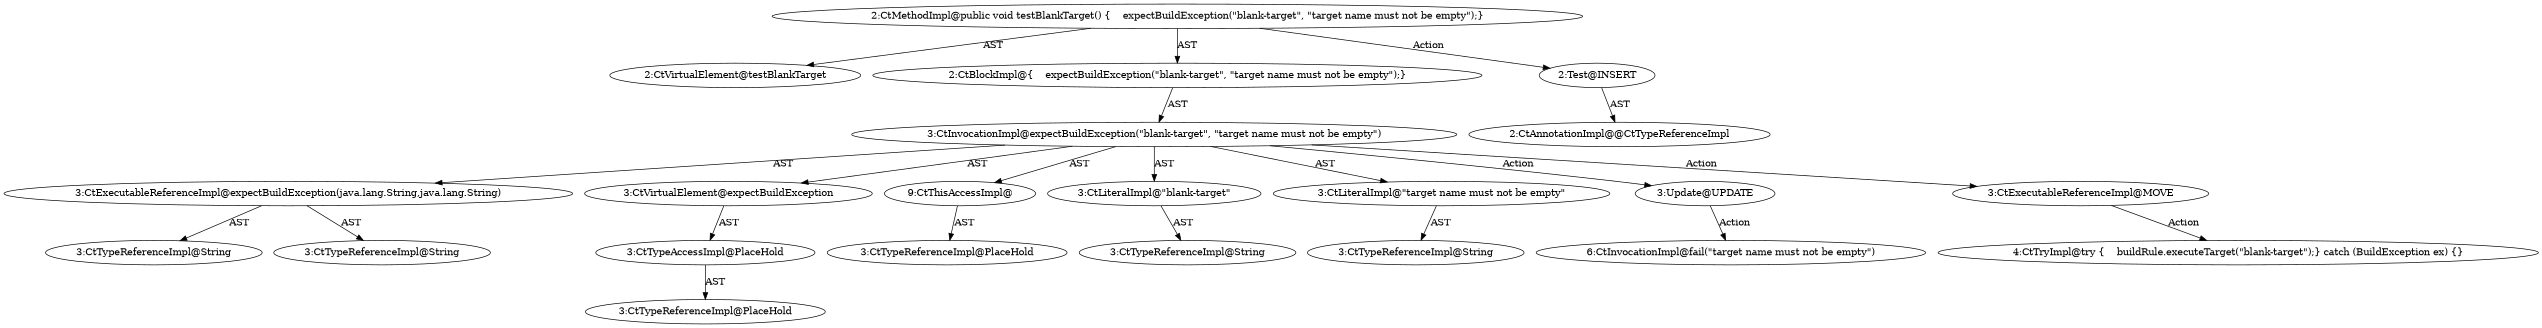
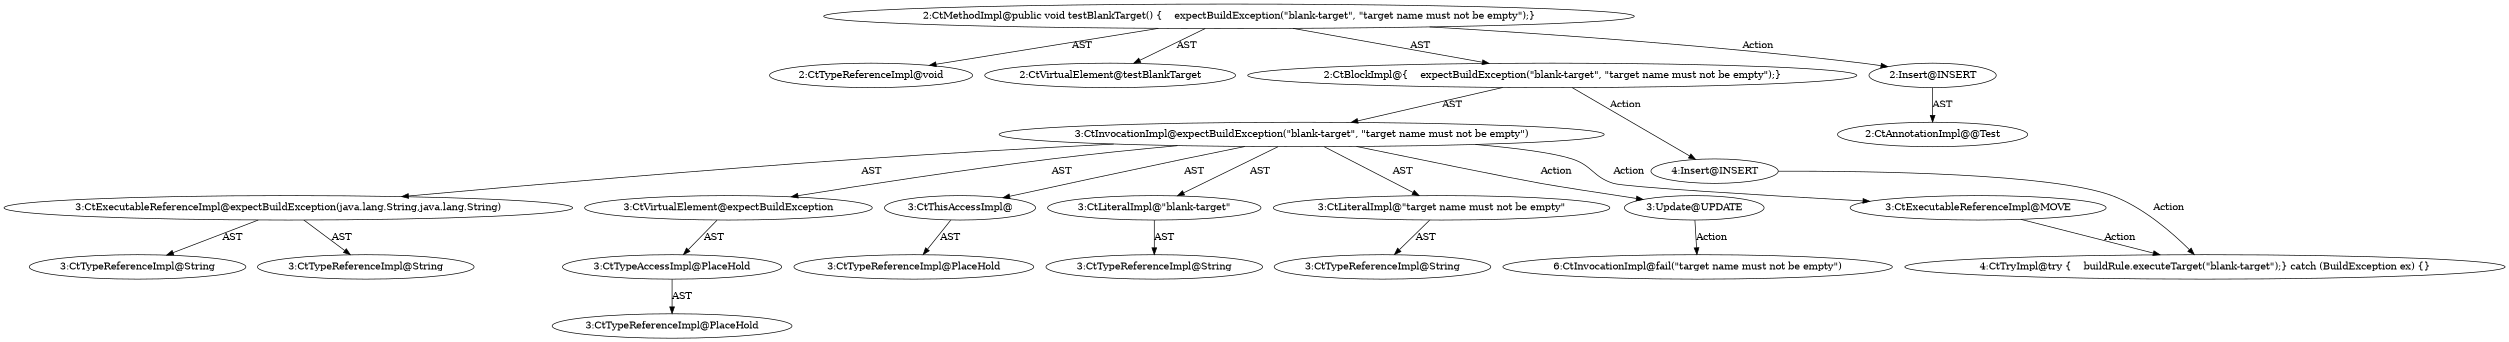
node "2:CtTypeReferenceImpl@void": added
node "2:Test@INSERT": label "2:Test@INSERT" -> "2:Insert@INSERT"
node "2:CtAnnotationImpl@@CtTypeReferenceImpl": label "2:CtAnnotationImpl@@CtTypeReferenceImpl" -> "2:CtAnnotationImpl@@Test"
node "4:Insert@INSERT": added
node "9:CtThisAccessImpl@": label "9:CtThisAccessImpl@" -> "3:CtThisAccessImpl@"
